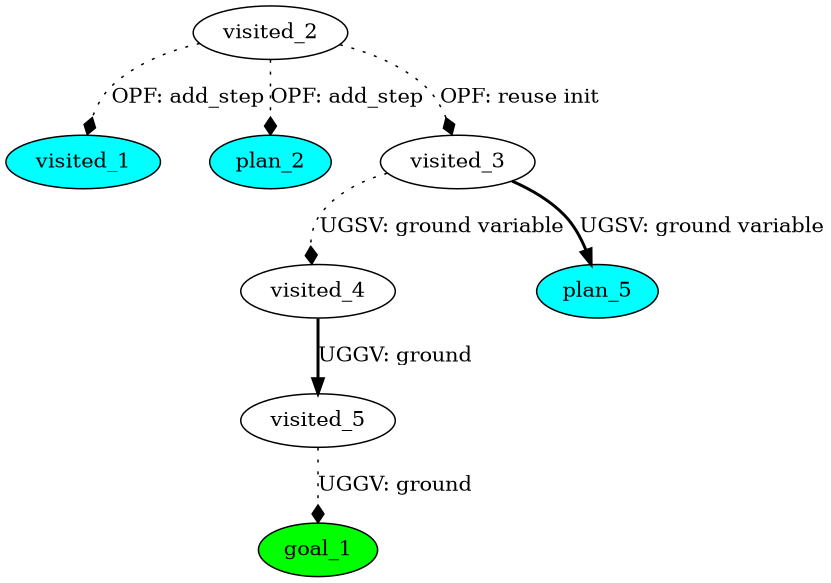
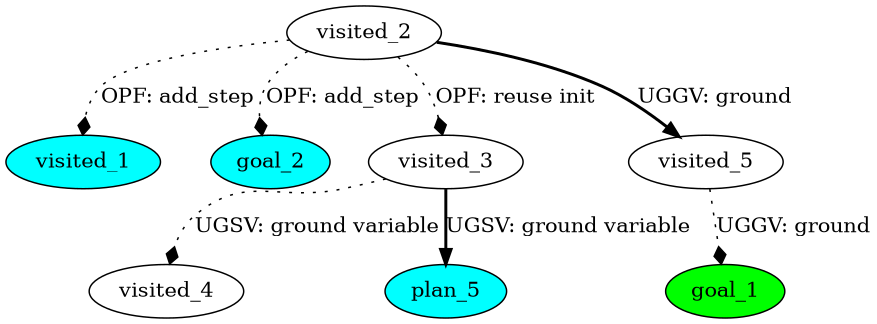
node "plan_2": label "plan_2" -> "goal_2"
edge "visited_4" -> "visited_5": now "visited_2" -> "visited_5"
